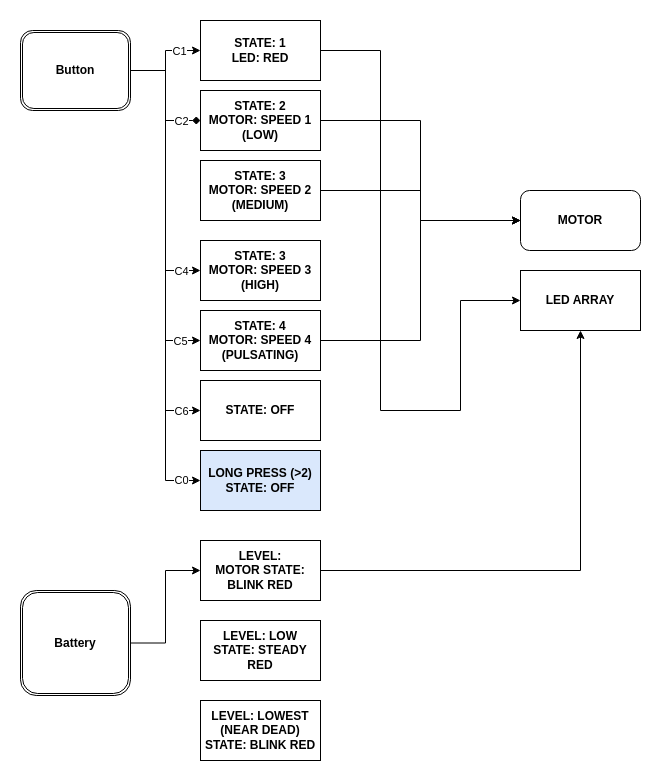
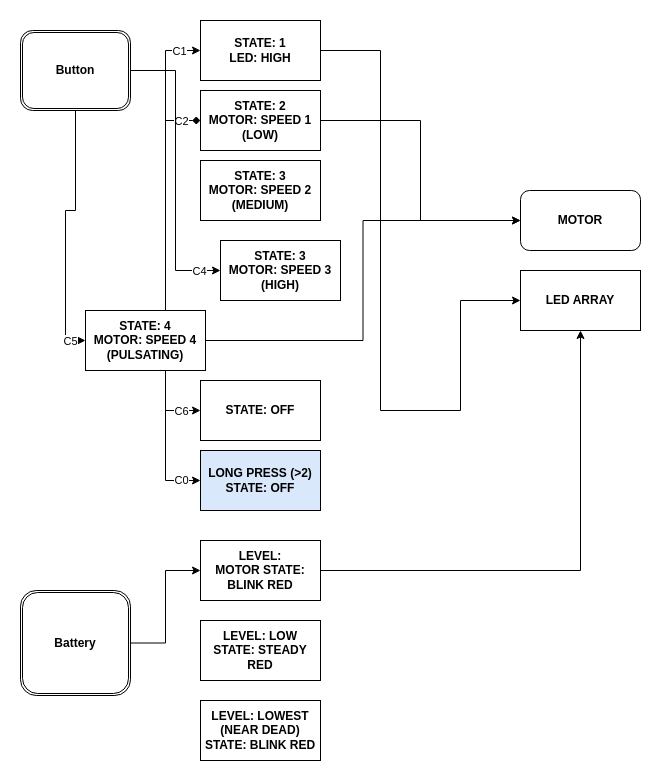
node "STATE: 1 LED: RED": label "STATE: 1 LED: RED" -> "STATE: 1 LED: HIGH"
edge "STATE: 3 MOTOR: SPEED 2 (MEDIUM)" -> "MOTOR": removed
node "STATE: 3 MOTOR: SPEED 3 (HIGH)": moved (261, 271) -> (281, 271)
node "STATE: 4 MOTOR: SPEED 4 (PULSATING)": moved (261, 341) -> (146, 341)
